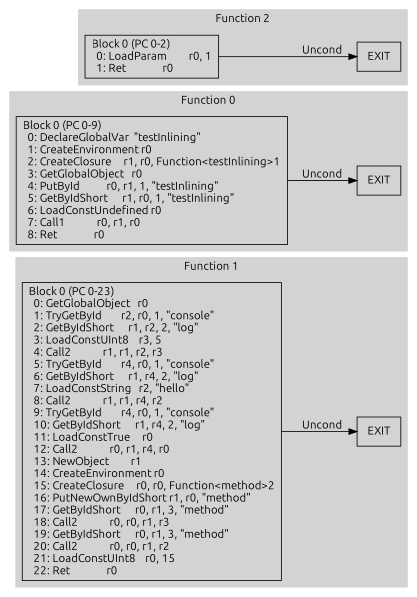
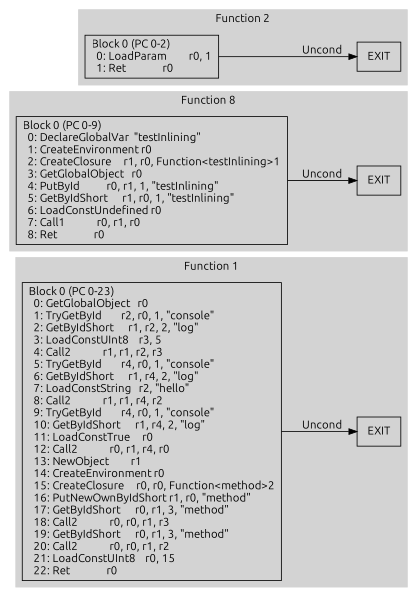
cluster "Function 0": label "Function 0" -> "Function 8"
